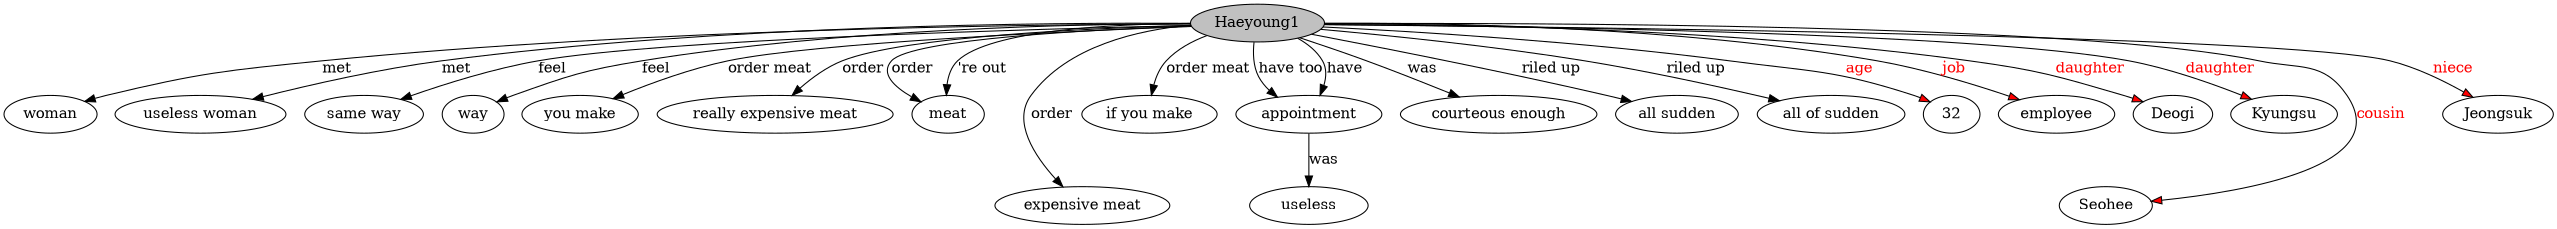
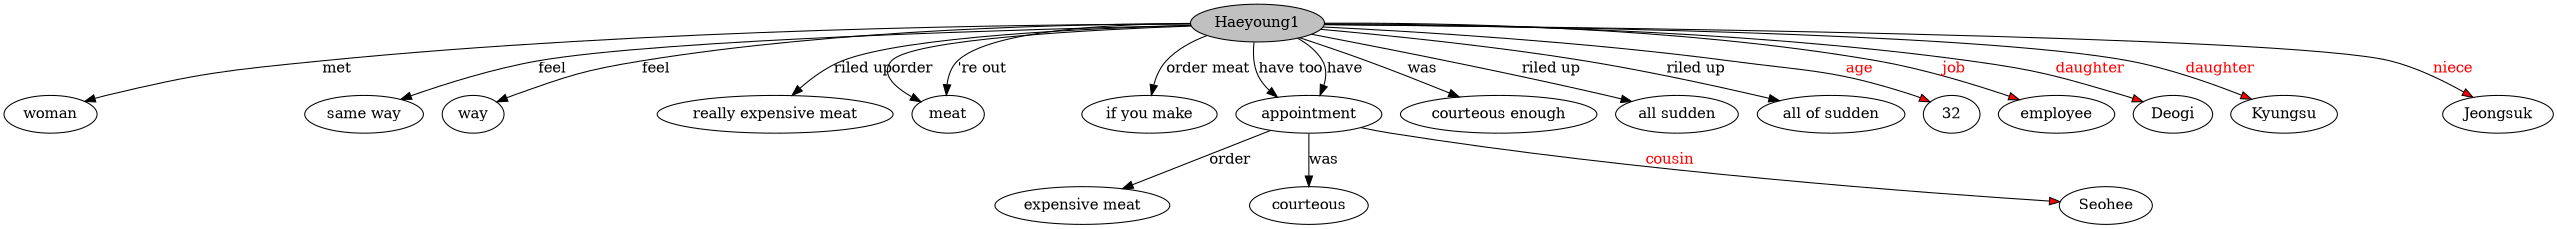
edge "Haeyoung1" -> "Seohee": now "appointment" -> "Seohee"
edge "Haeyoung1" -> "expensive meat": now "appointment" -> "expensive meat"
edge "Haeyoung1" -> "really expensive meat": label "order" -> "riled up"
node "useless woman": removed
node "you make": removed
node "useless": label "useless" -> "courteous"
